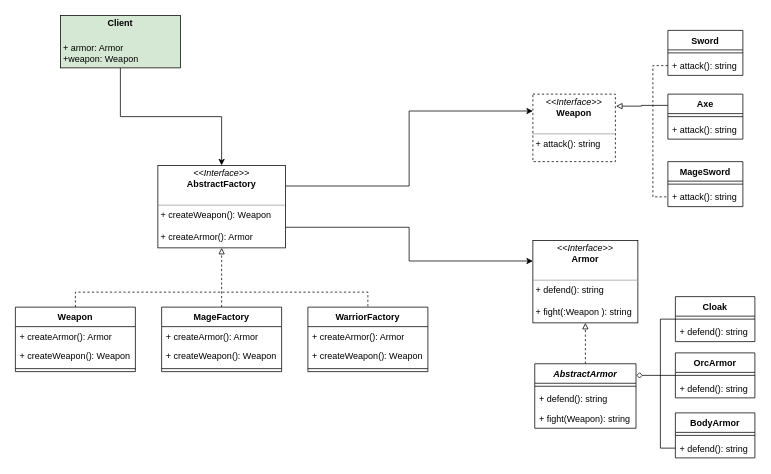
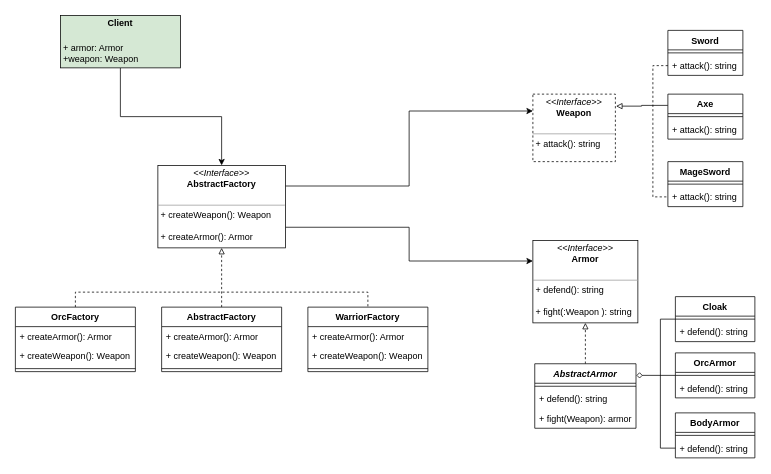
node "Weapon": label "Weapon" -> "OrcFactory"
node "MageFactory": label "MageFactory" -> "AbstractFactory"
node "+ fight(Weapon): string": label "+ fight(Weapon): string" -> "+ fight(Weapon): armor"
